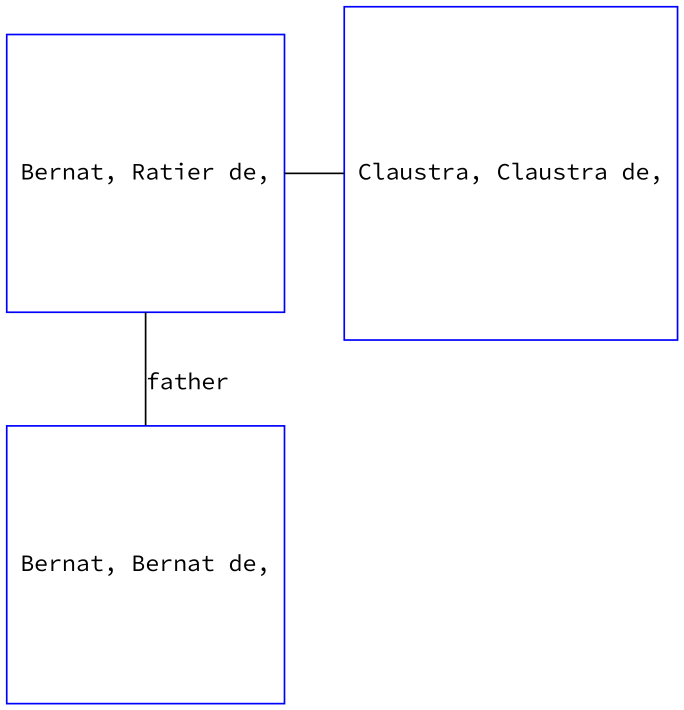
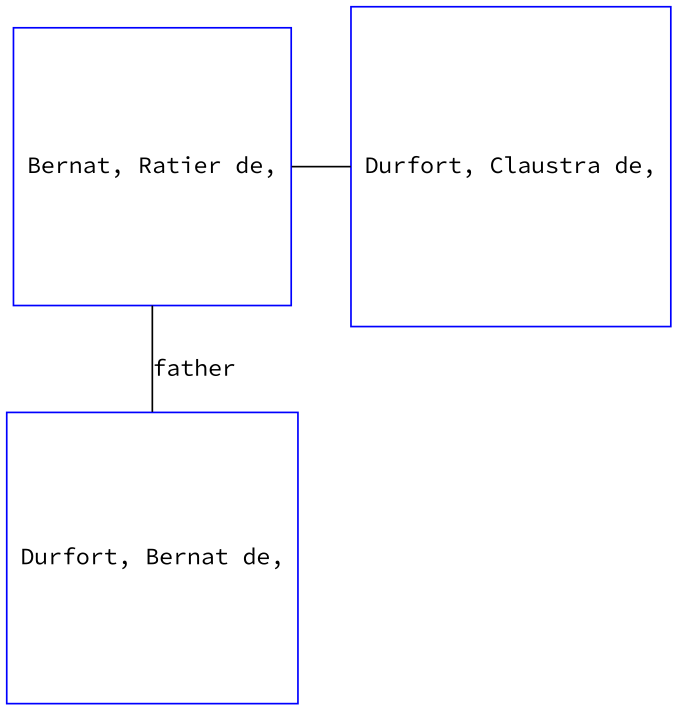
node "Claustra, Claustra de,": label "Claustra, Claustra de," -> "Durfort, Claustra de,"
node "Bernat, Bernat de,": label "Bernat, Bernat de," -> "Durfort, Bernat de,"
